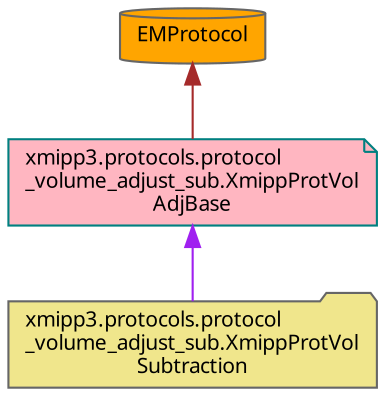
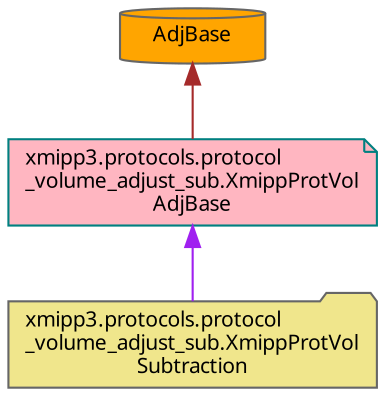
node "EMProtocol": label "EMProtocol" -> "AdjBase"
